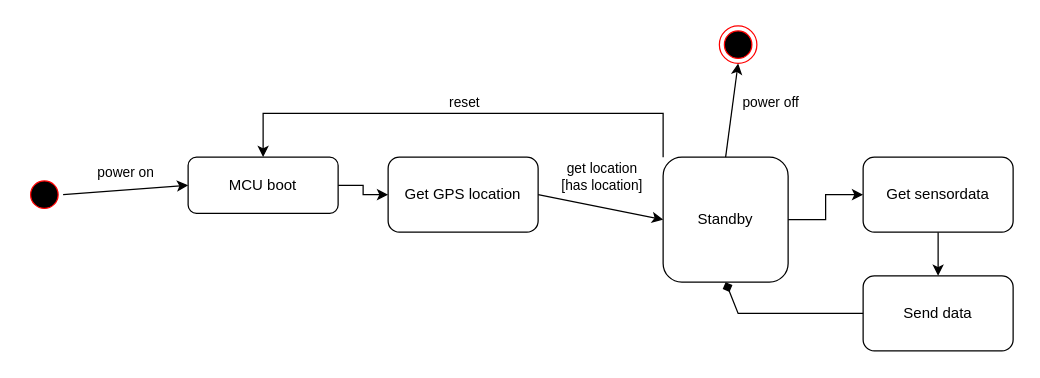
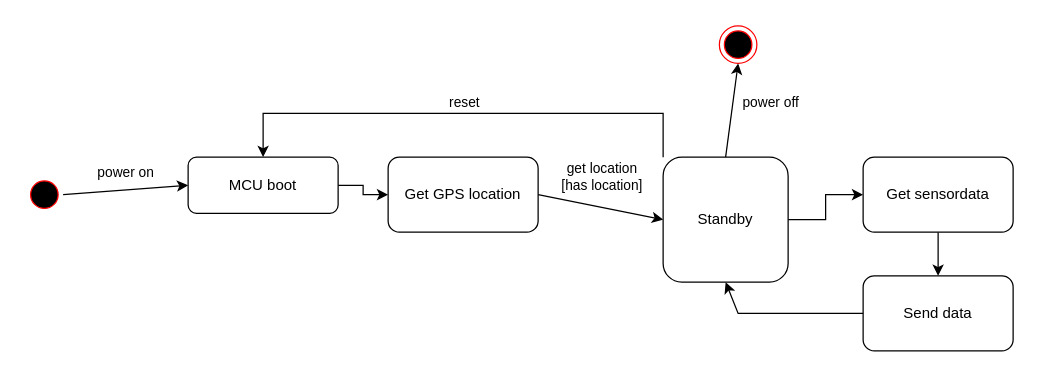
edge "Send data" -> "Standby": arrowhead diamond -> classic
